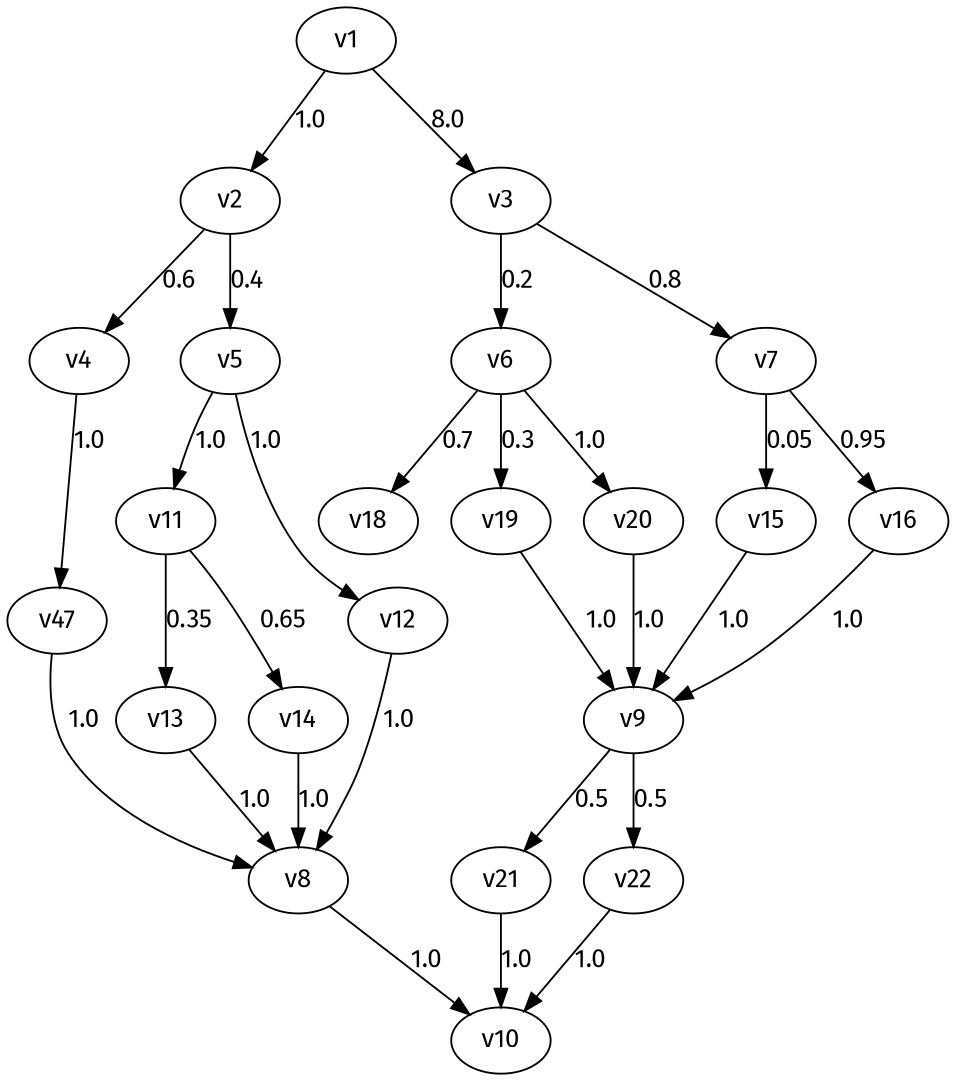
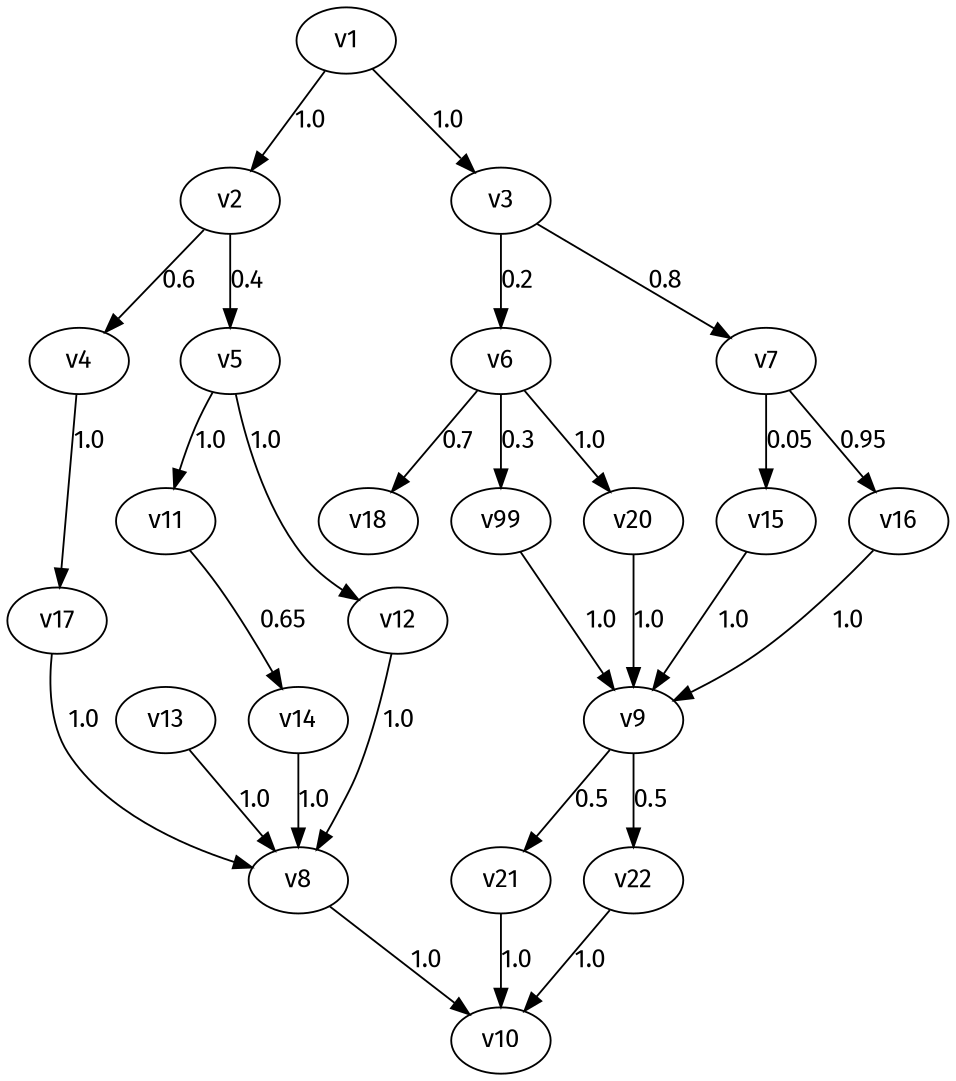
edge "v1" -> "v3": label "8.0" -> "1.0"
node "v19": label "v19" -> "v99"
edge "v11" -> "v13": removed, label "0.35"
node "v47": label "v47" -> "v17"
